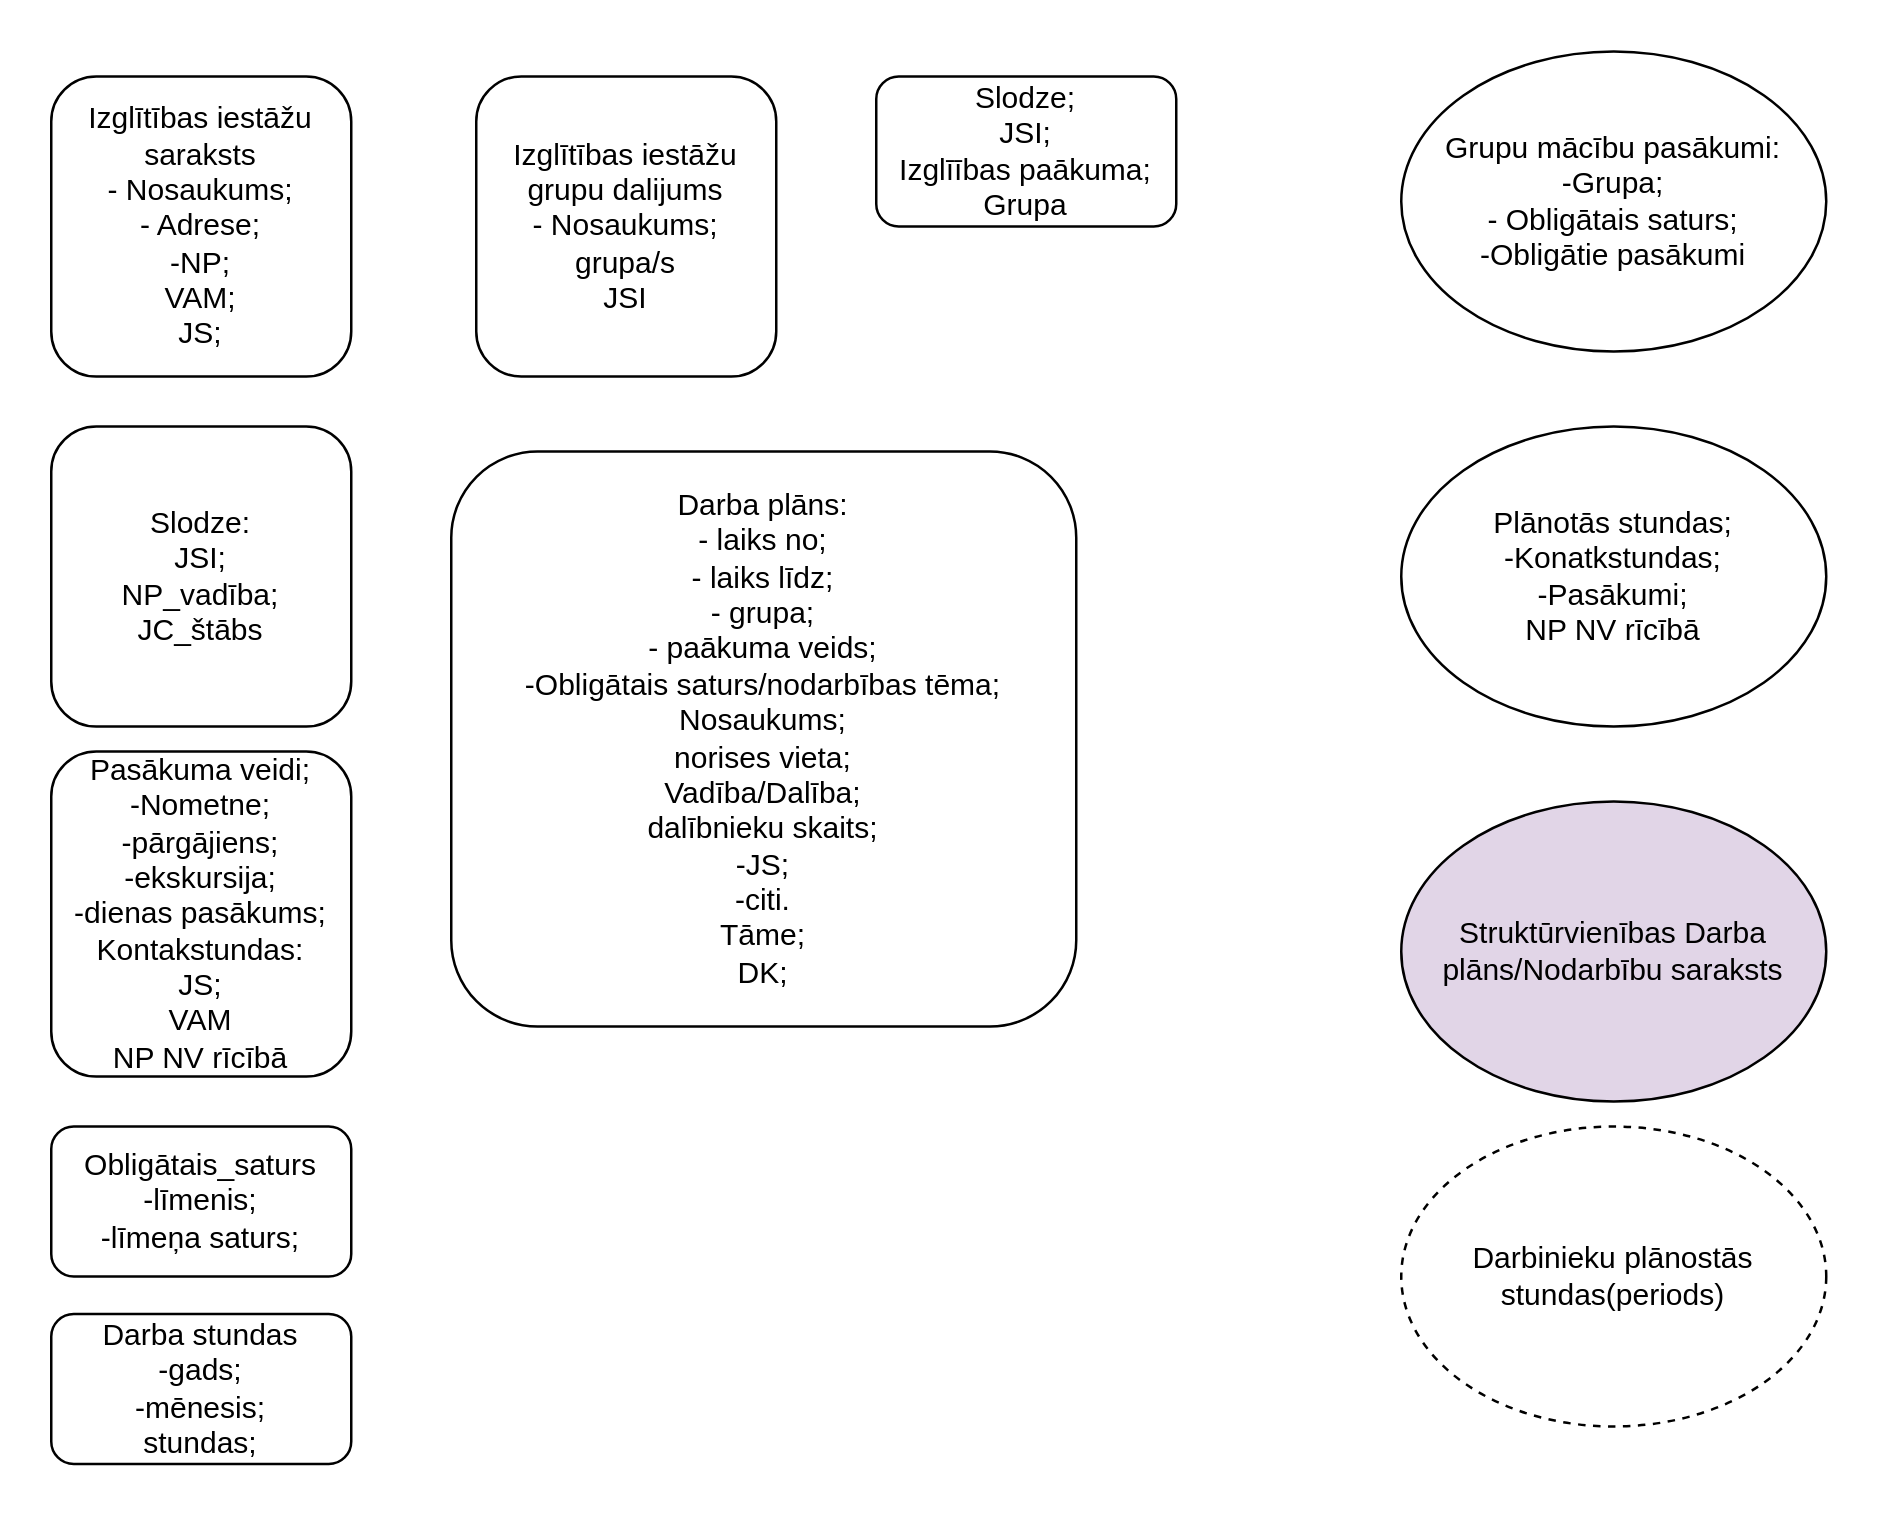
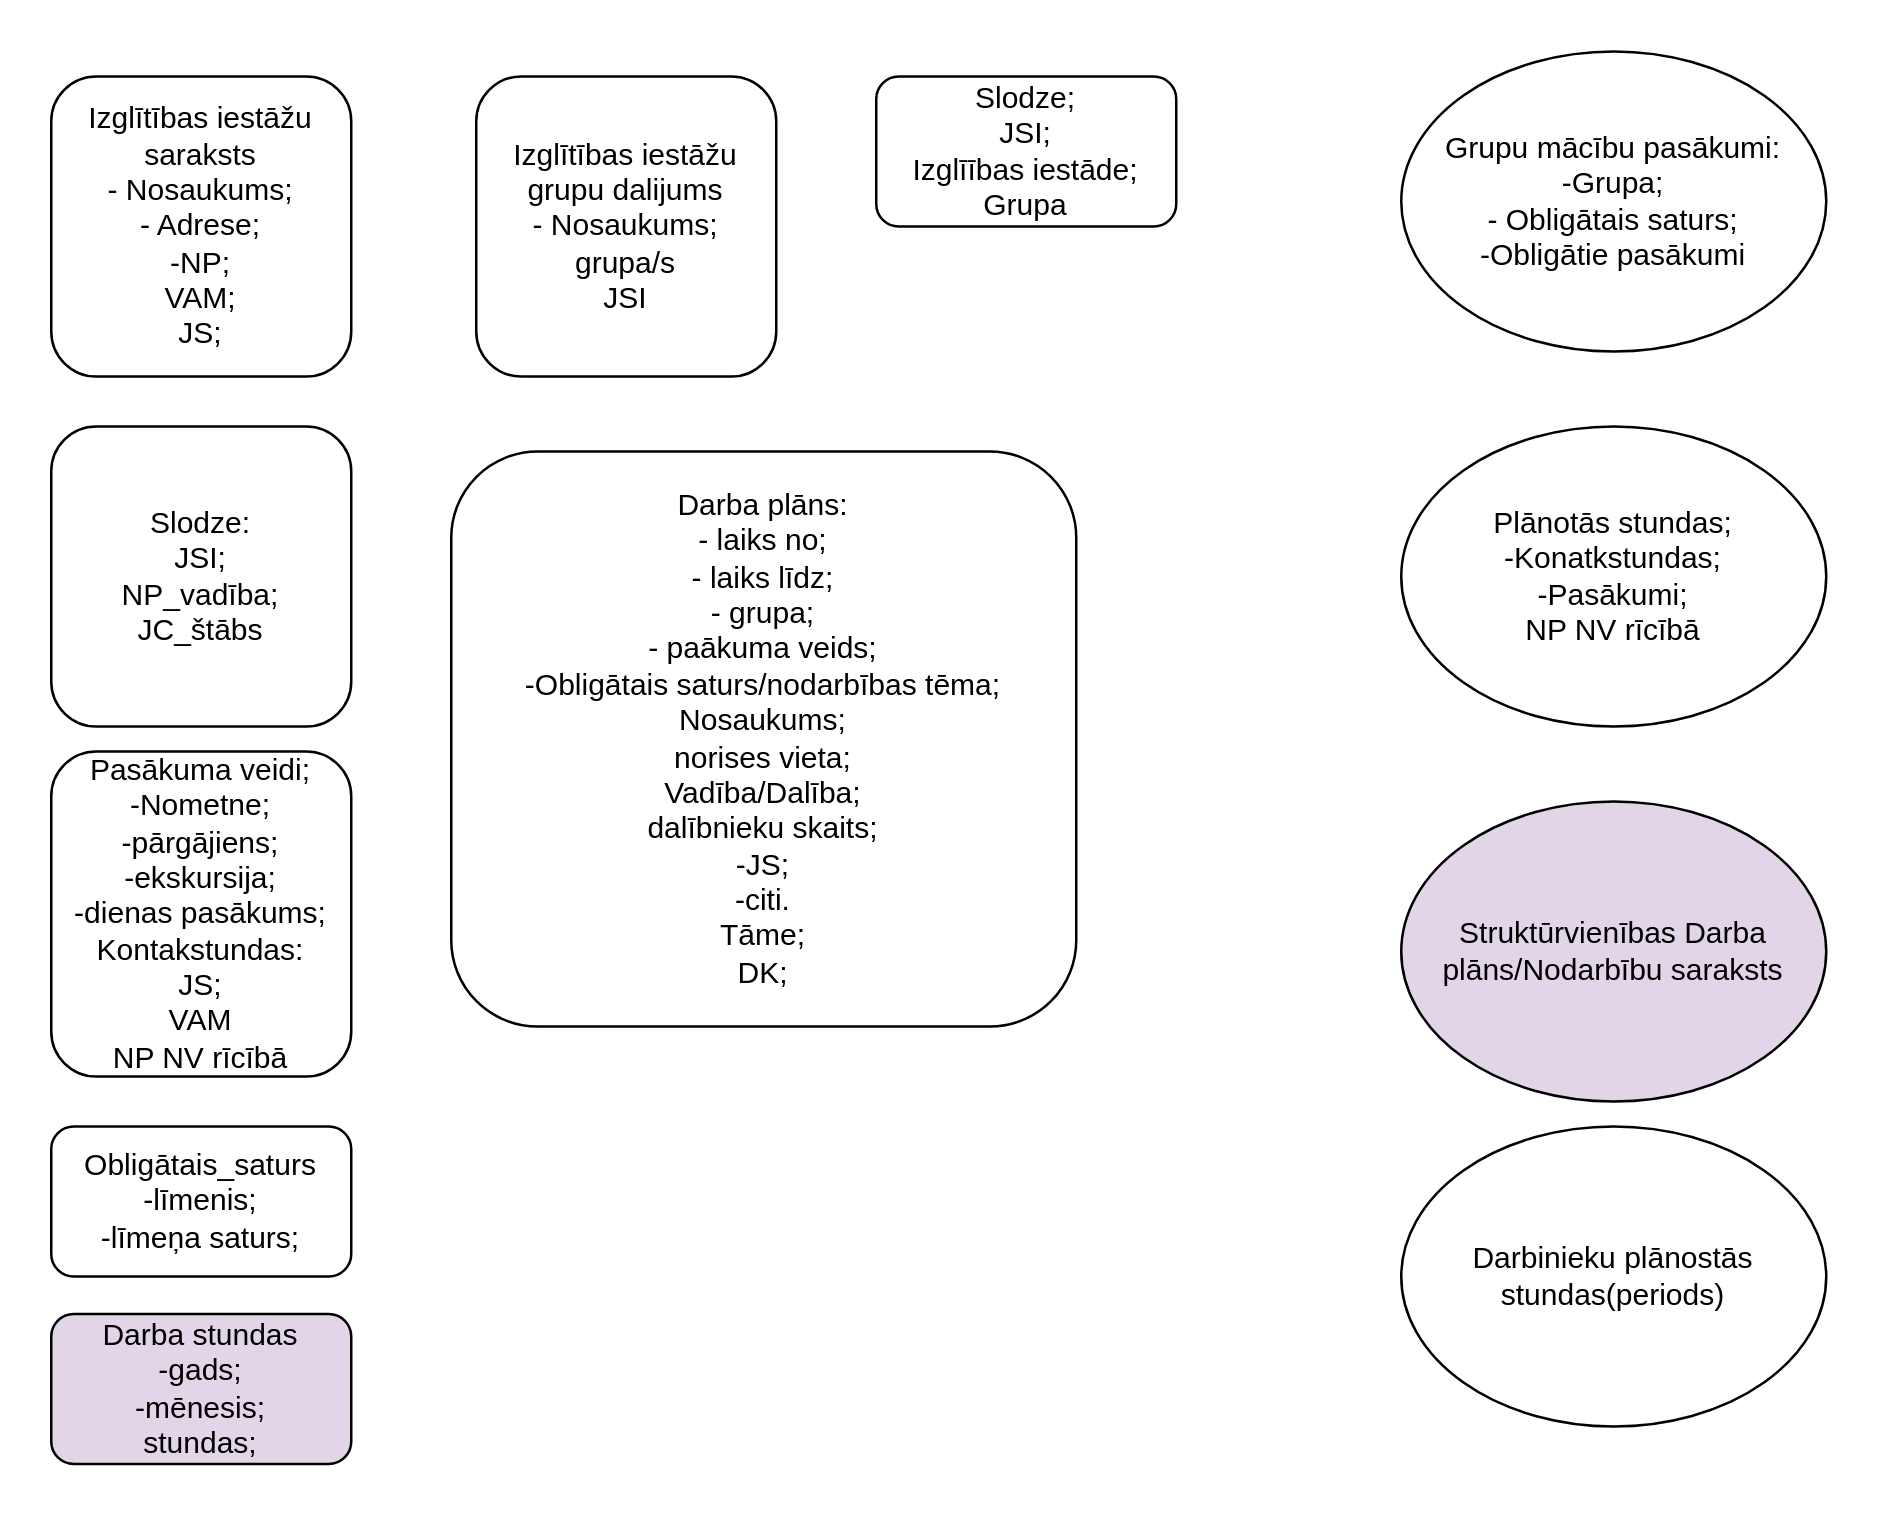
node "Slodze; JSI; Izglīības paākuma; Grupa": label "Slodze; JSI; Izglīības paākuma; Grupa" -> "Slodze; JSI; Izglīības iestāde; Grupa"
node "Darbinieku plānostās stundas(periods)": style dashed -> solid
node "Darba stundas -gads; -mēnesis; stundas;": fillcolor #ffffff -> #e1d5e7
